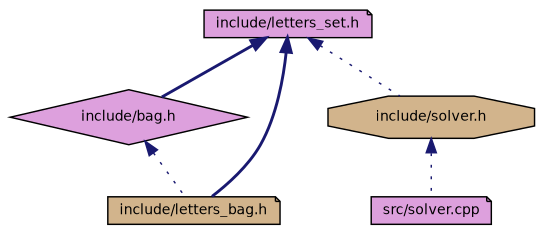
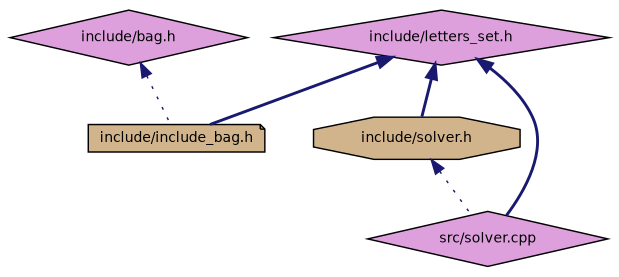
node "include/letters_set.h": shape note -> diamond
edge "include/bag.h" -> "include/letters_set.h": now "src/solver.cpp" -> "include/letters_set.h"
edge "include/solver.h" -> "include/letters_set.h": style dotted -> bold
node "include/letters_bag.h": label "include/letters_bag.h" -> "include/include_bag.h"
node "src/solver.cpp": shape note -> diamond
